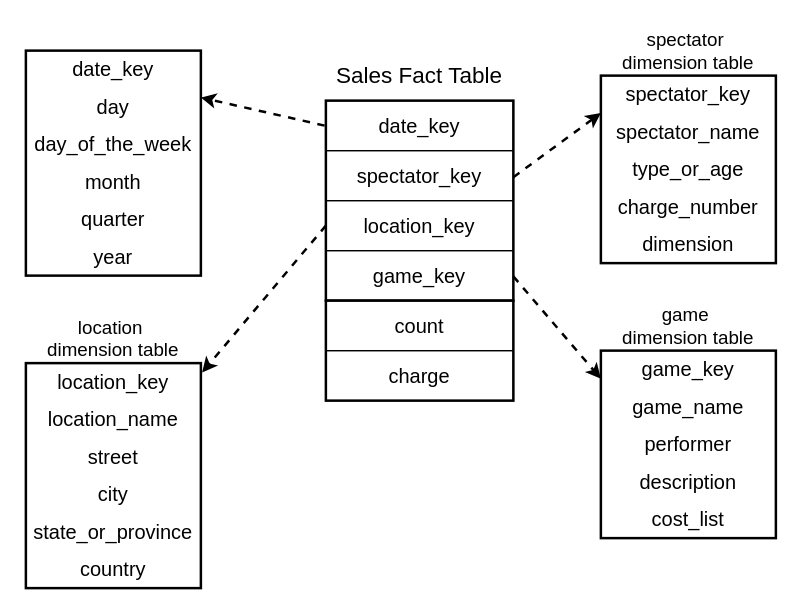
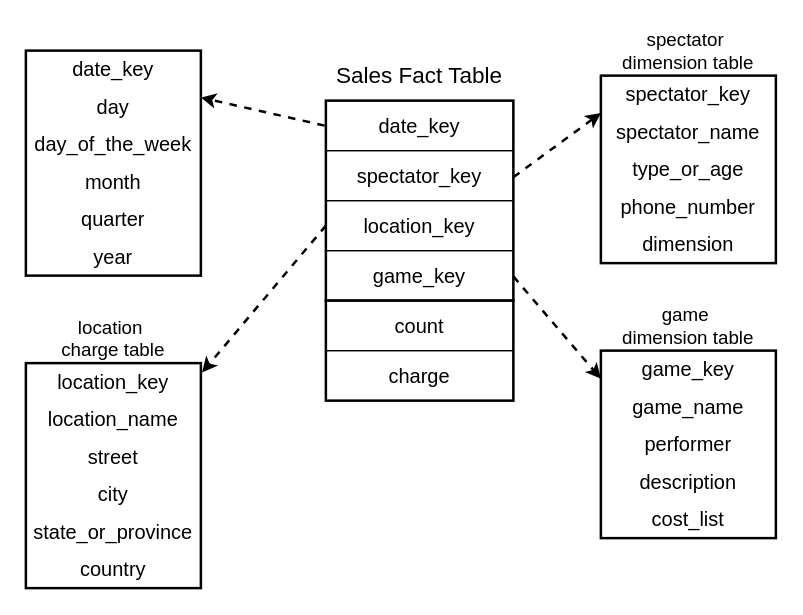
node "charge_number": label "charge_number" -> "phone_number"
node "location dimension table": label "location dimension table" -> "location charge table"
